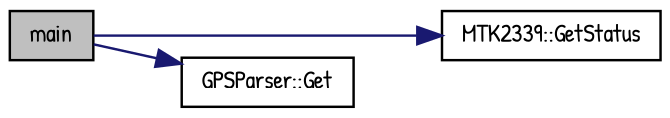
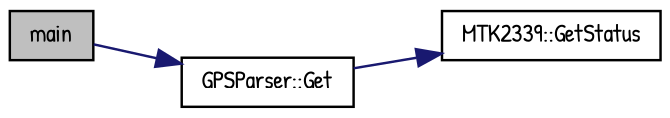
edge "main" -> "MTK2339::GetStatus": now "GPSParser::Get" -> "MTK2339::GetStatus"
